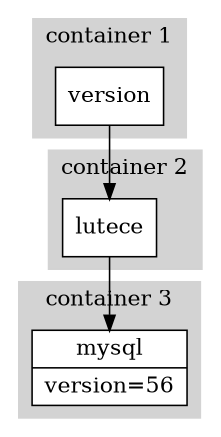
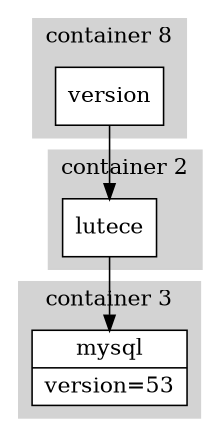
cluster "container 1": label "container 1" -> "container 8"
node "mysql": text "version=56" -> "version=53"
